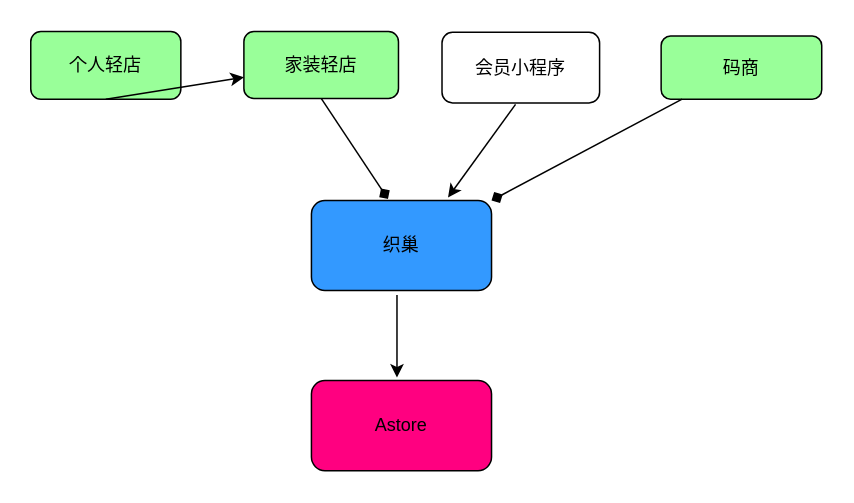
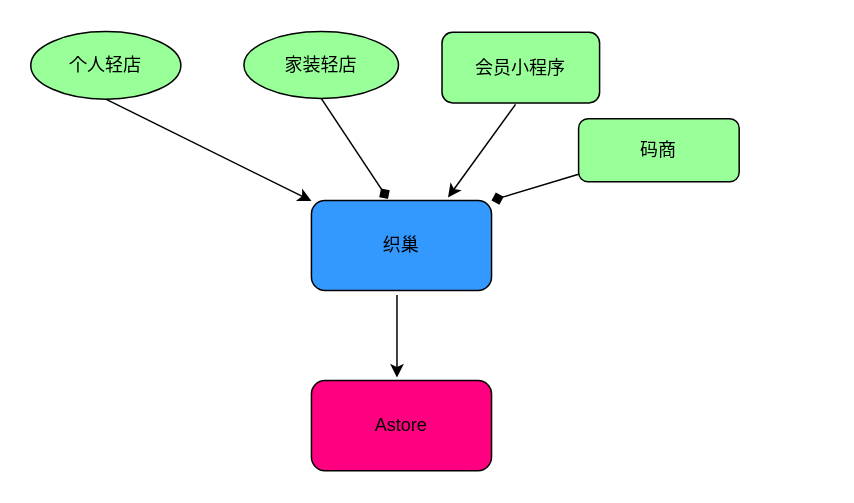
node "个人轻店": shape rounded rectangle -> ellipse
node "家装轻店": shape rounded rectangle -> ellipse
node "会员小程序": fillcolor #ffffff -> #99ff99
node "码商": moved (741, 68) -> (659, 150)
edge "个人轻店" -> "家装轻店": now "个人轻店" -> "织巢"
